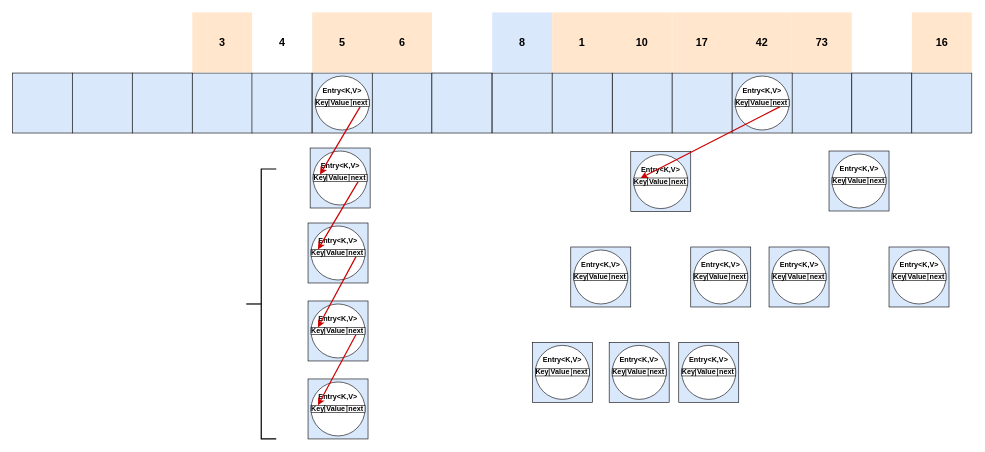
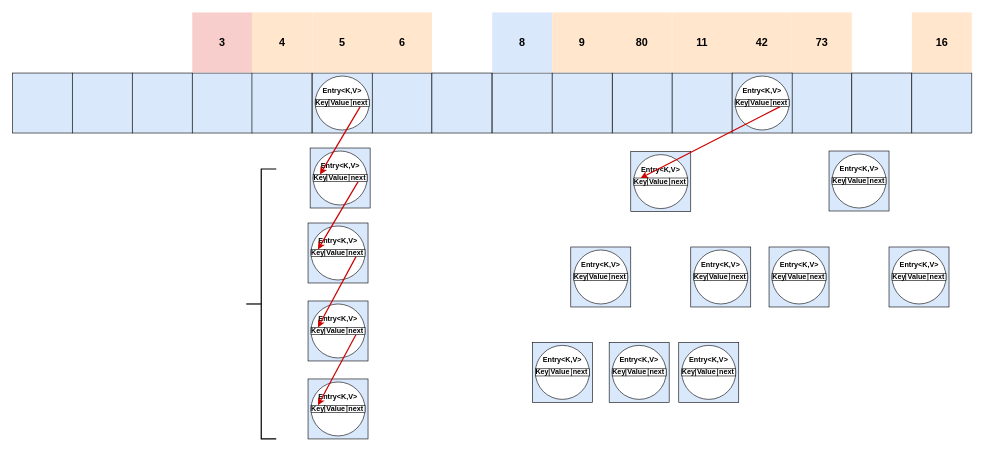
node "3": fillcolor #ffe6cc -> #f8cecc
node "4": fillcolor #ffffff -> #ffe6cc
node "1": label "1" -> "9"
node "10": label "10" -> "80"
node "17": label "17" -> "11"
